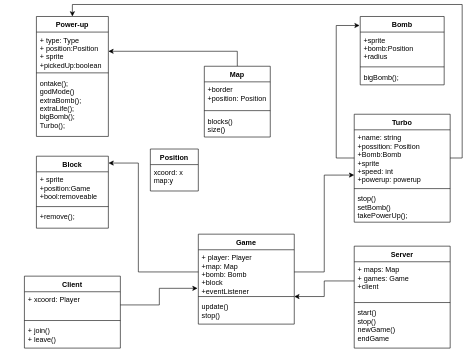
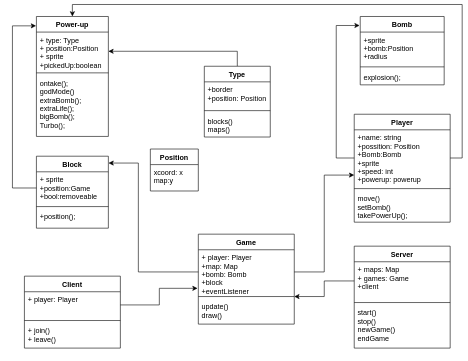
node "Map": label "Map" -> "Type"
node "bigBomb();": label "bigBomb();" -> "explosion();"
edge "+ sprite +position:Game +bool:removeable" -> "Power-up": added
node "blocks() size()": label "blocks() size()" -> "blocks() maps()"
node "Turbo": label "Turbo" -> "Player"
node "stop() setBomb() takePowerUp();": label "stop() setBomb() takePowerUp();" -> "move() setBomb() takePowerUp();"
node "+remove();": label "+remove();" -> "+position();"
node "+ xcoord: Player": label "+ xcoord: Player" -> "+ player: Player"
node "update() stop()": label "update() stop()" -> "update() draw()"
